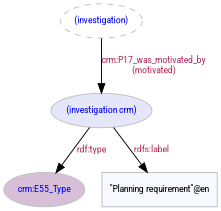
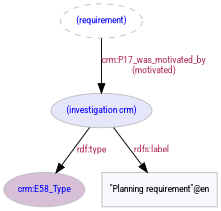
node "(investigation)": label "(investigation)" -> "(requirement)"
node "crm:E55_Type": label "crm:E55_Type" -> "crm:E58_Type"
